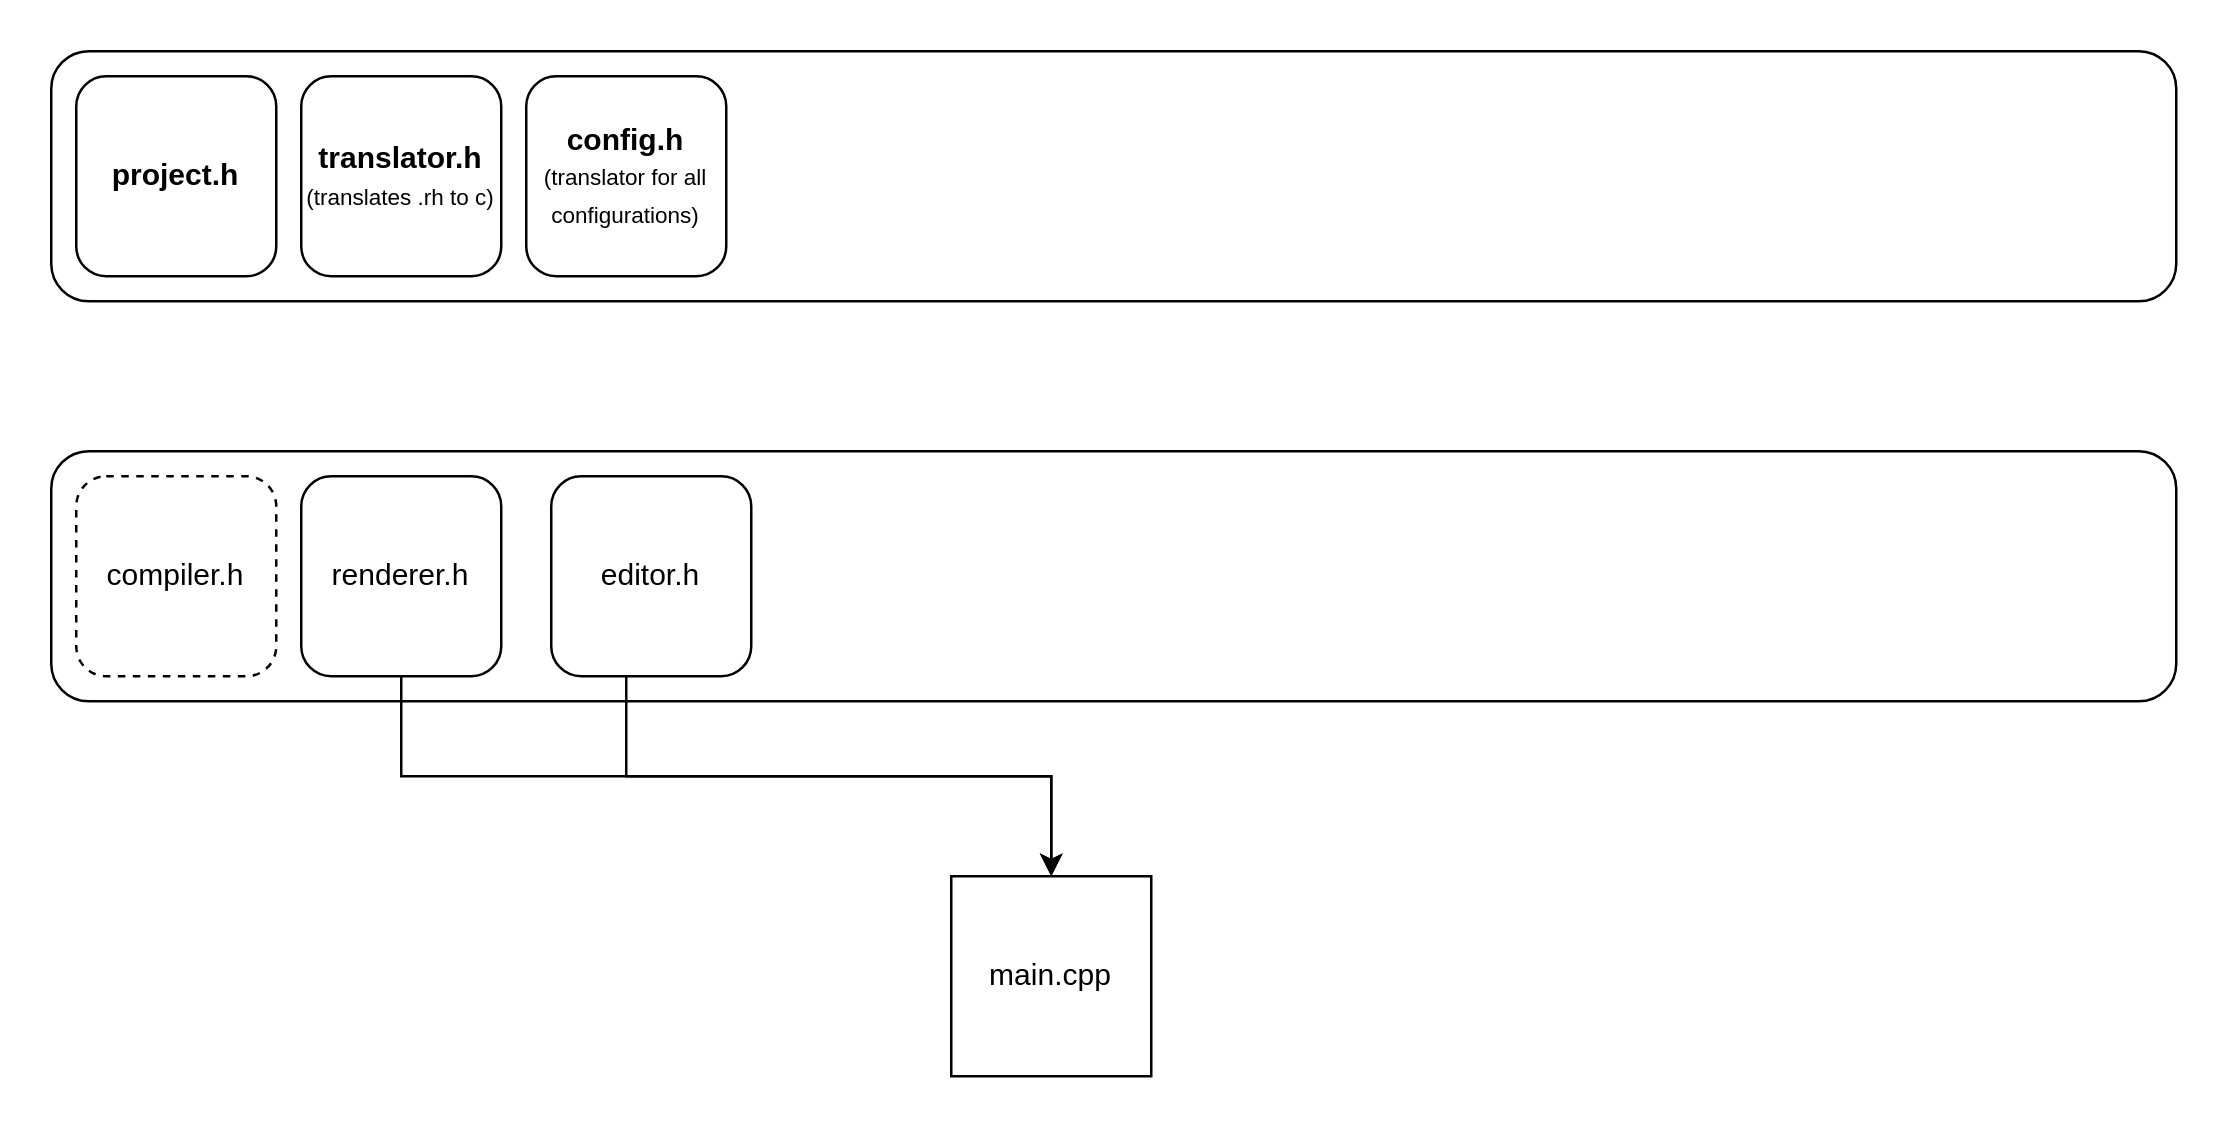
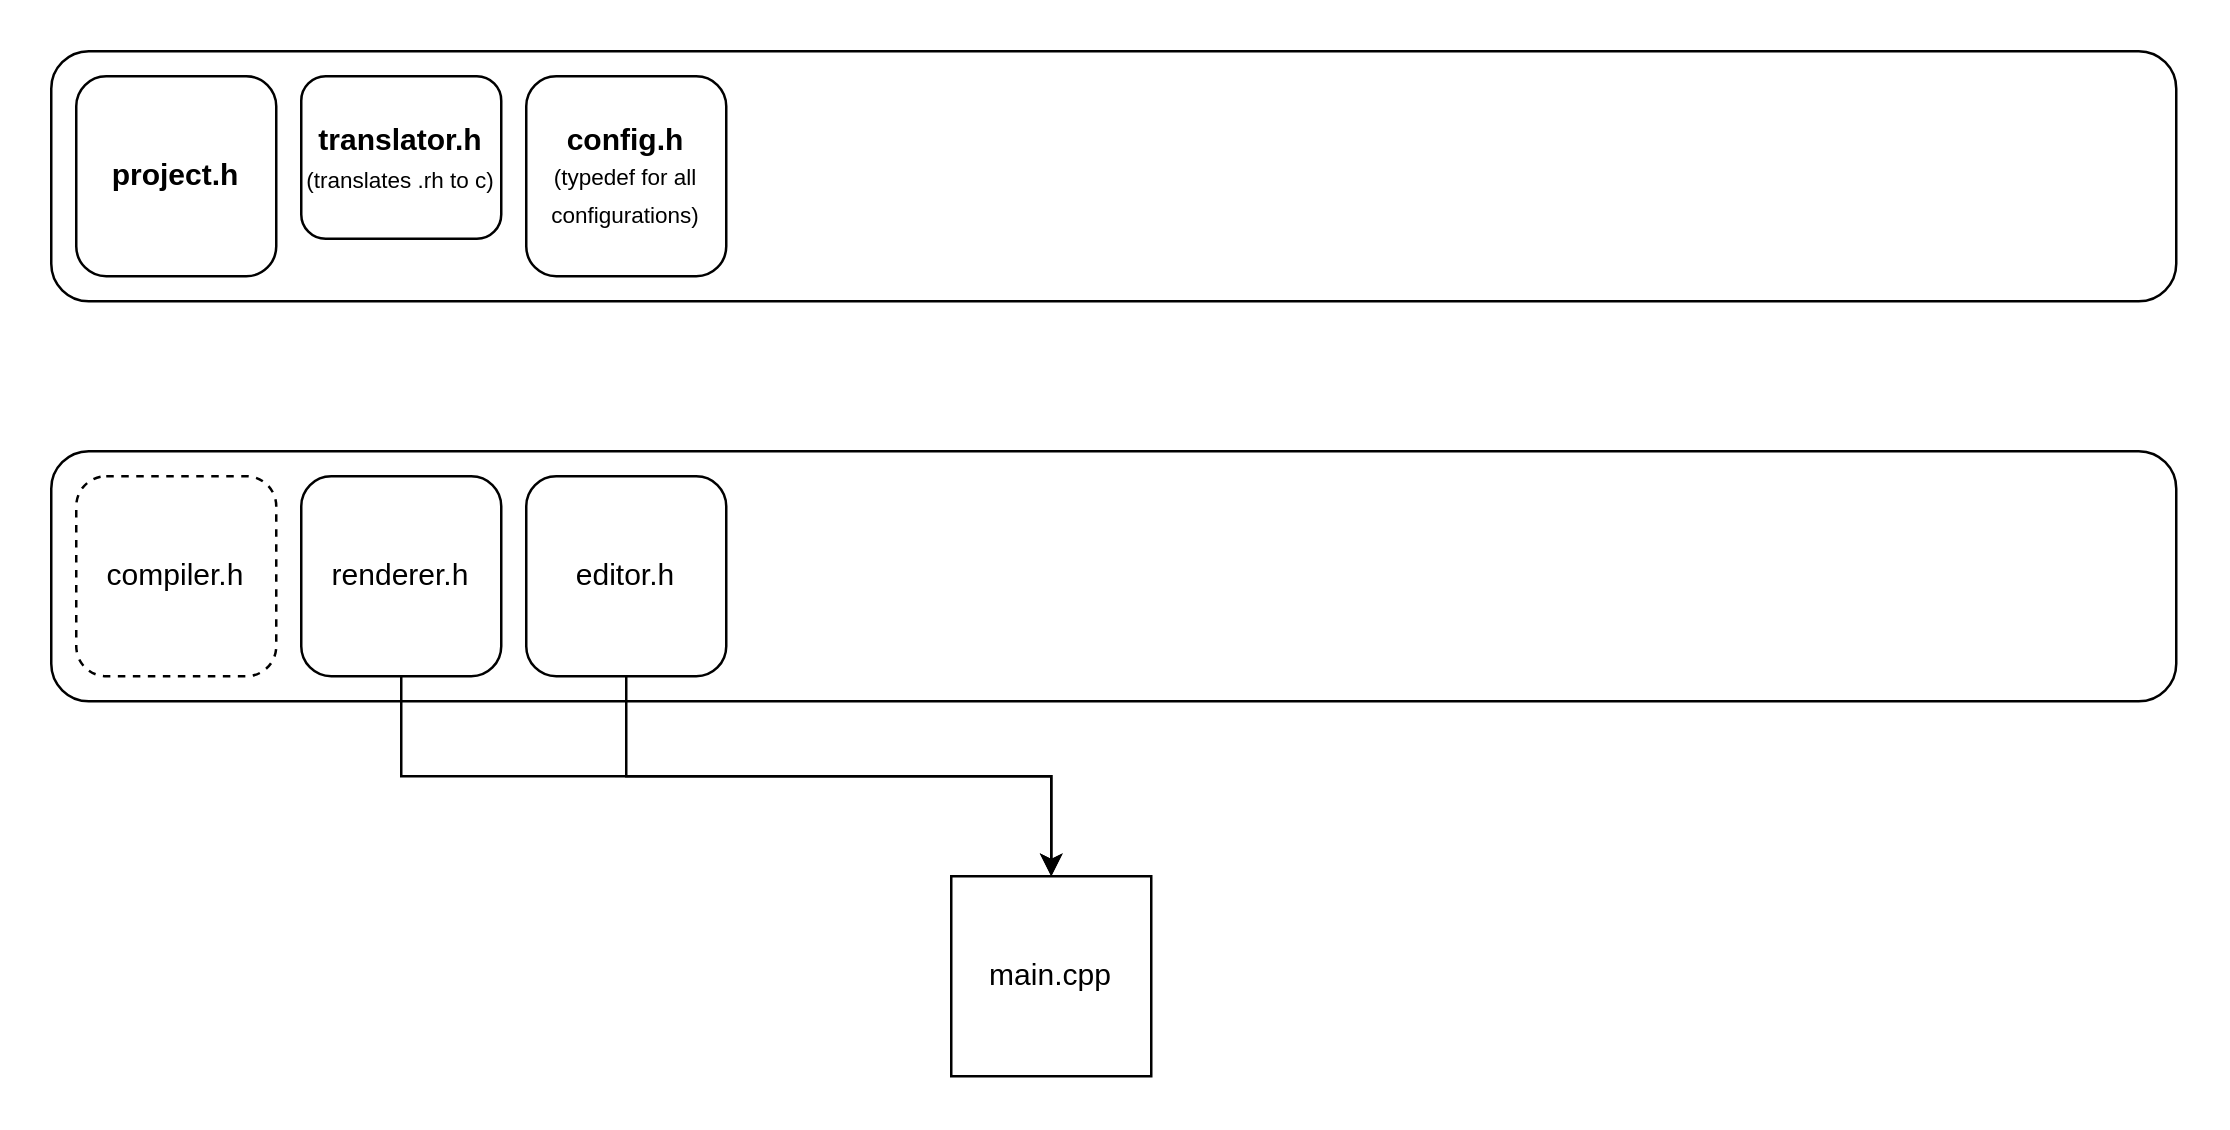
node "translator.h (translates .rh to c)": size 200x200 -> 200x163
node "config.h (translator for all configurations)": label "config.h (translator for all configurations)" -> "config.h (typedef for all configurations)"
node "editor.h": moved (651, 576) -> (626, 576)
